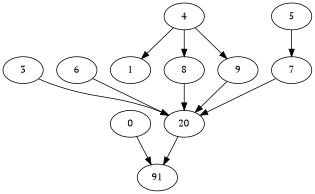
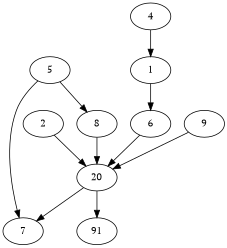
edge "4" -> "8": now "5" -> "8"
edge "4" -> "9": removed
node "3": label "3" -> "2"
edge "1" -> "6": added
edge "7" -> "20": reversed
node "0": removed
